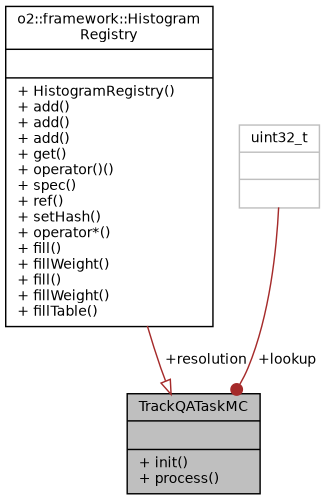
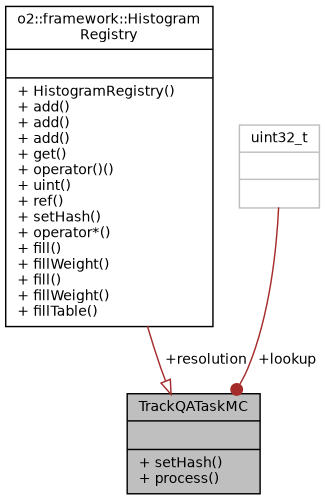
node "o2::framework::Histogram": text "+ spec()" -> "+ uint()"
node "TrackQATaskMC": text "+ init()" -> "+ setHash()"
